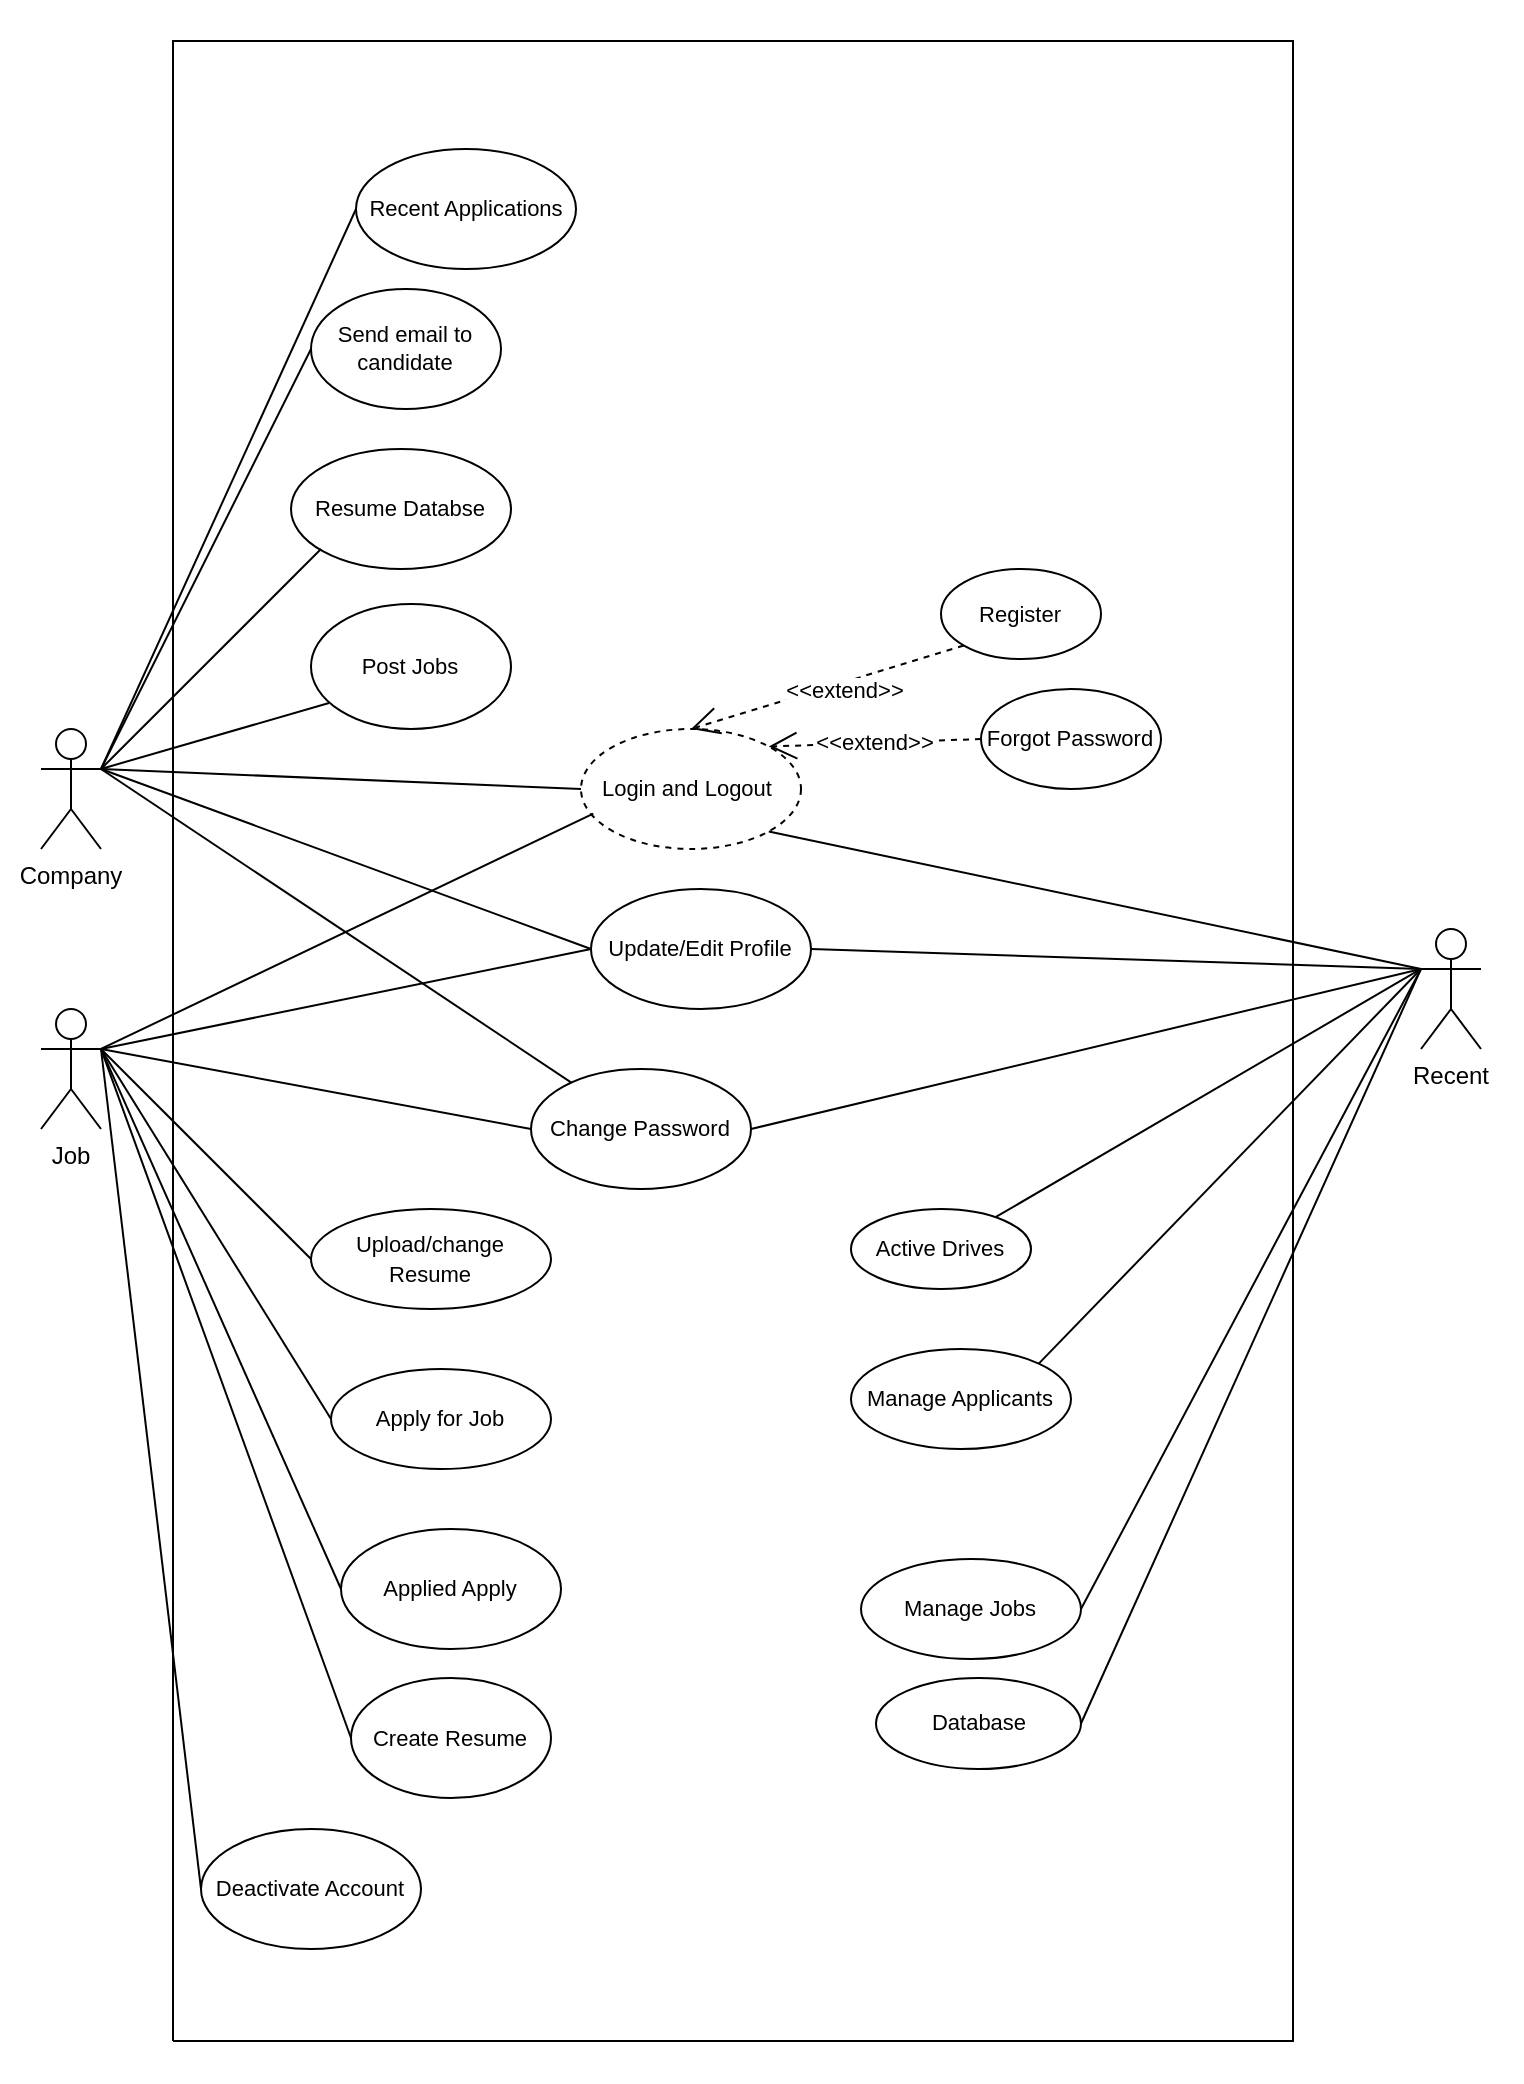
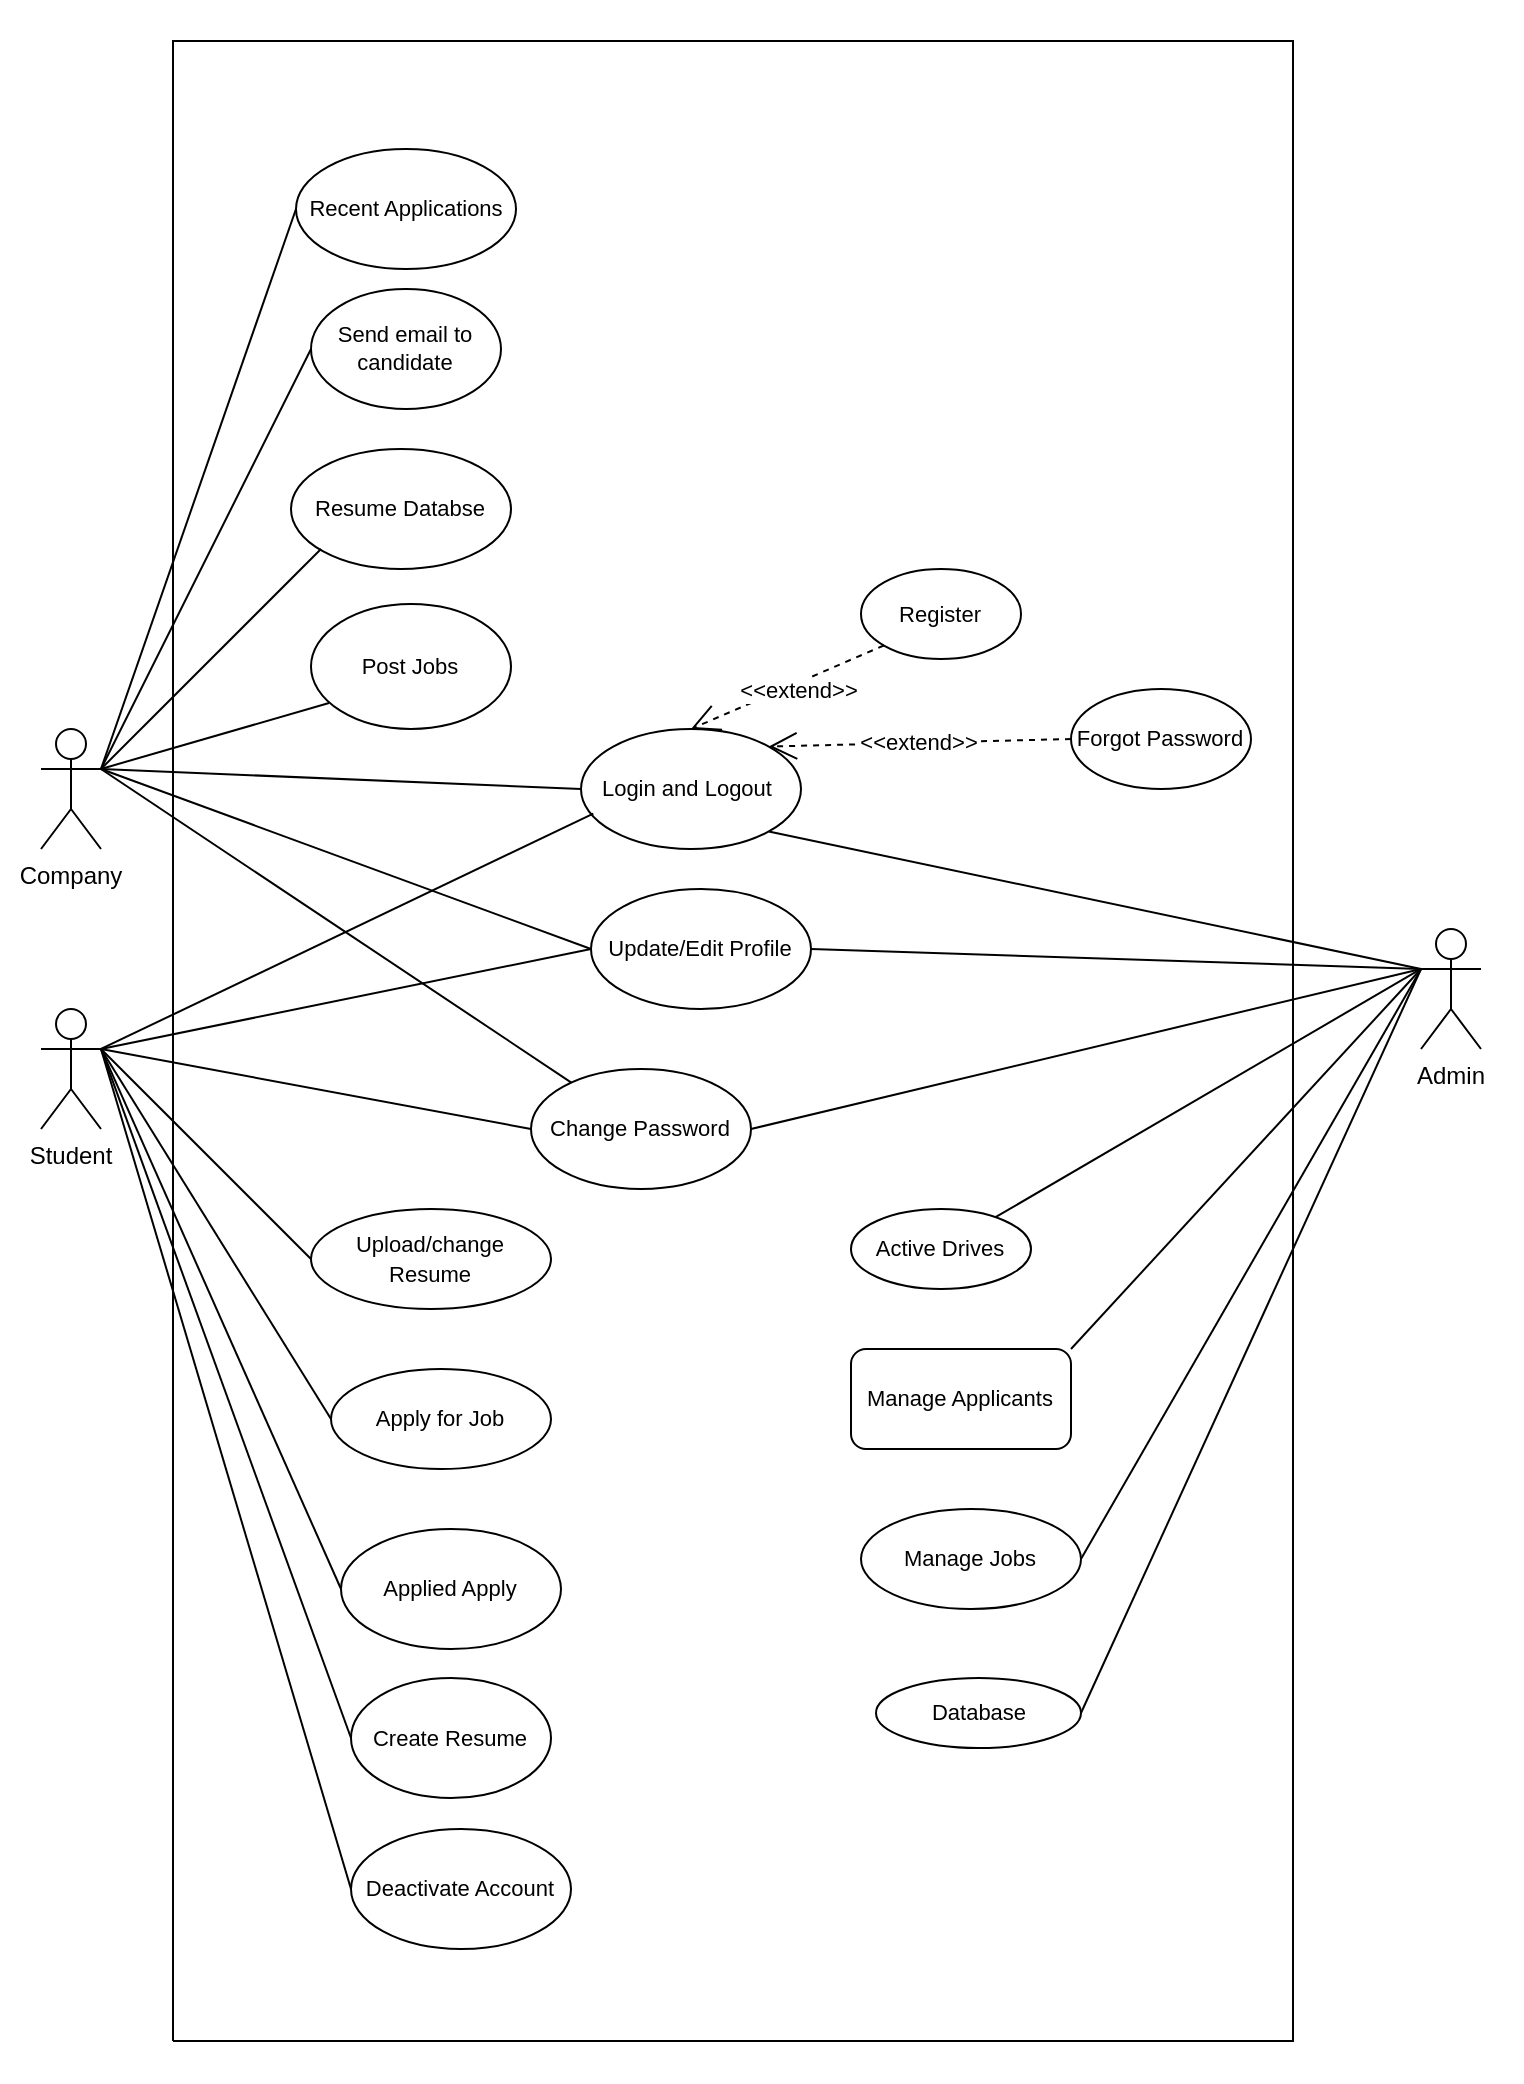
node "Recent Applications": moved (466, 209) -> (406, 209)
node "Register": moved (1021, 614) -> (941, 614)
node "Forgot Password": moved (1071, 739) -> (1161, 739)
node "Login and Logout": style dashed -> solid
node "Recent": label "Recent" -> "Admin"
node "Job": label "Job" -> "Student"
node "Manage Applicants": shape ellipse -> rounded rectangle
node "Manage Jobs": moved (971, 1609) -> (971, 1559)
node "Database": size 205x91 -> 205x70
node "Deactivate Account": moved (311, 1889) -> (461, 1889)
